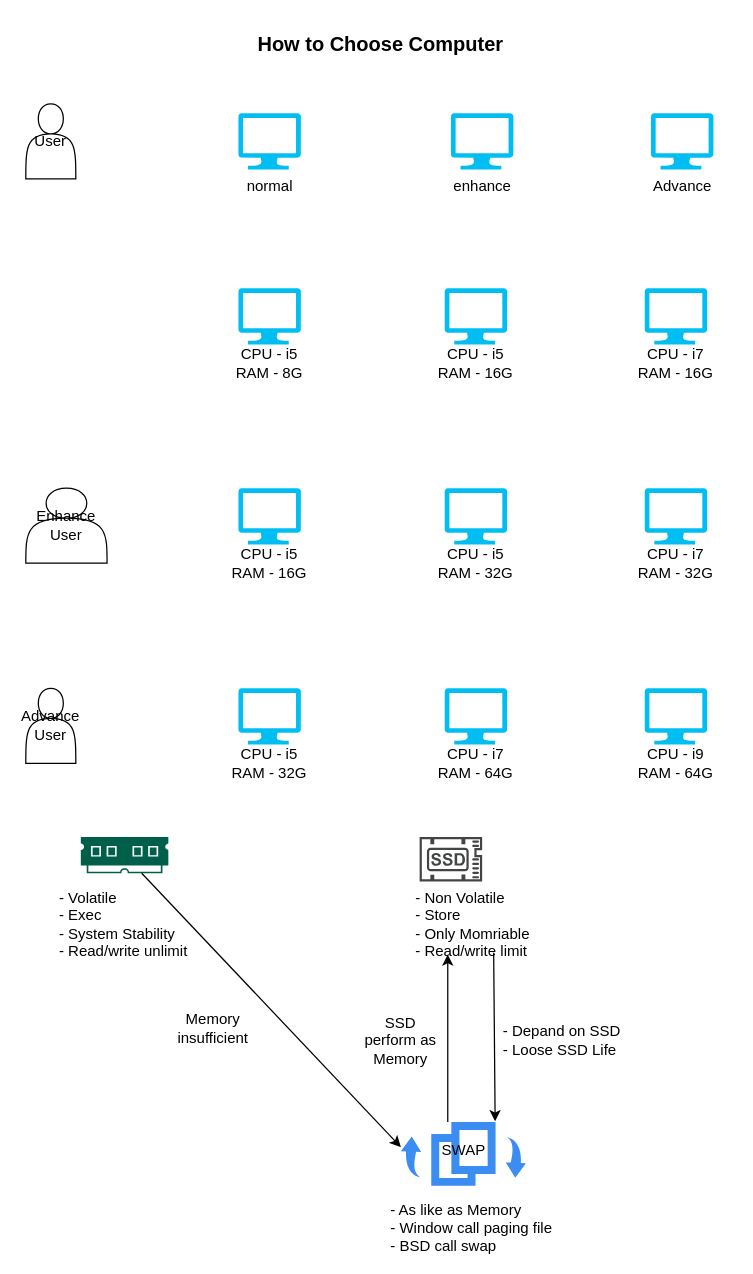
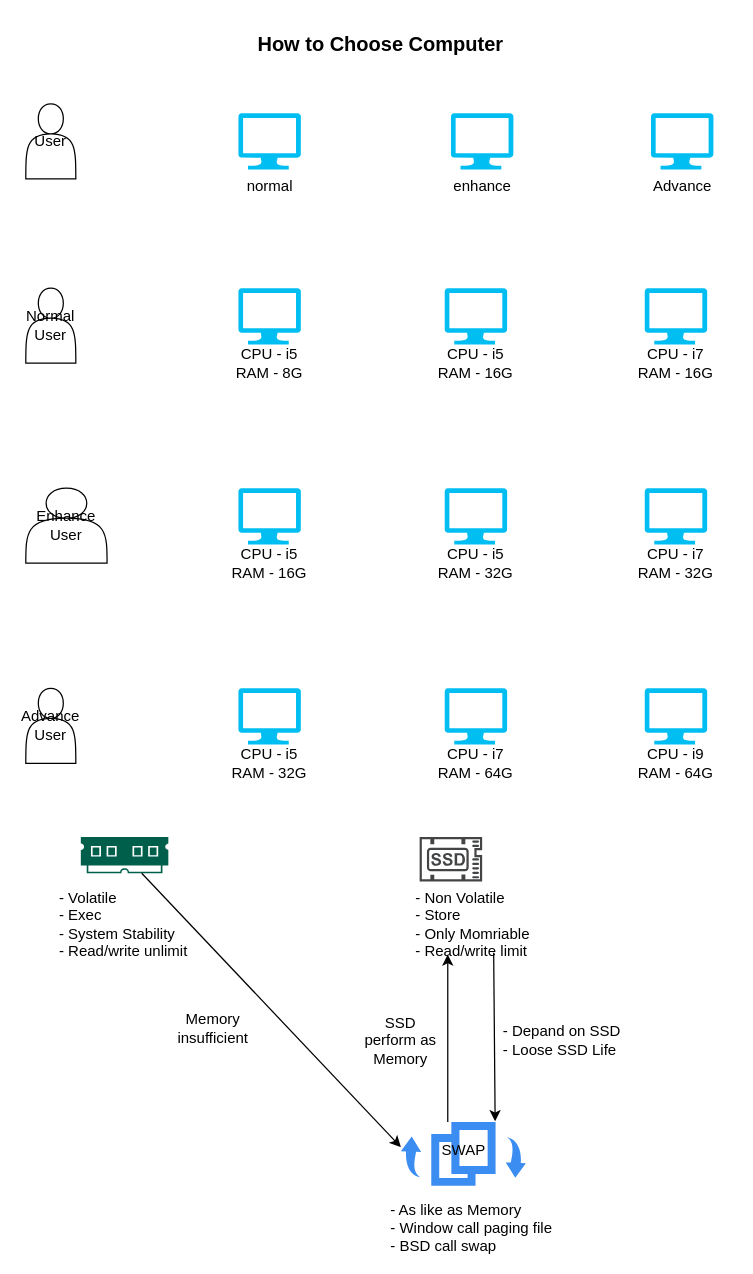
node "Normal User": added
